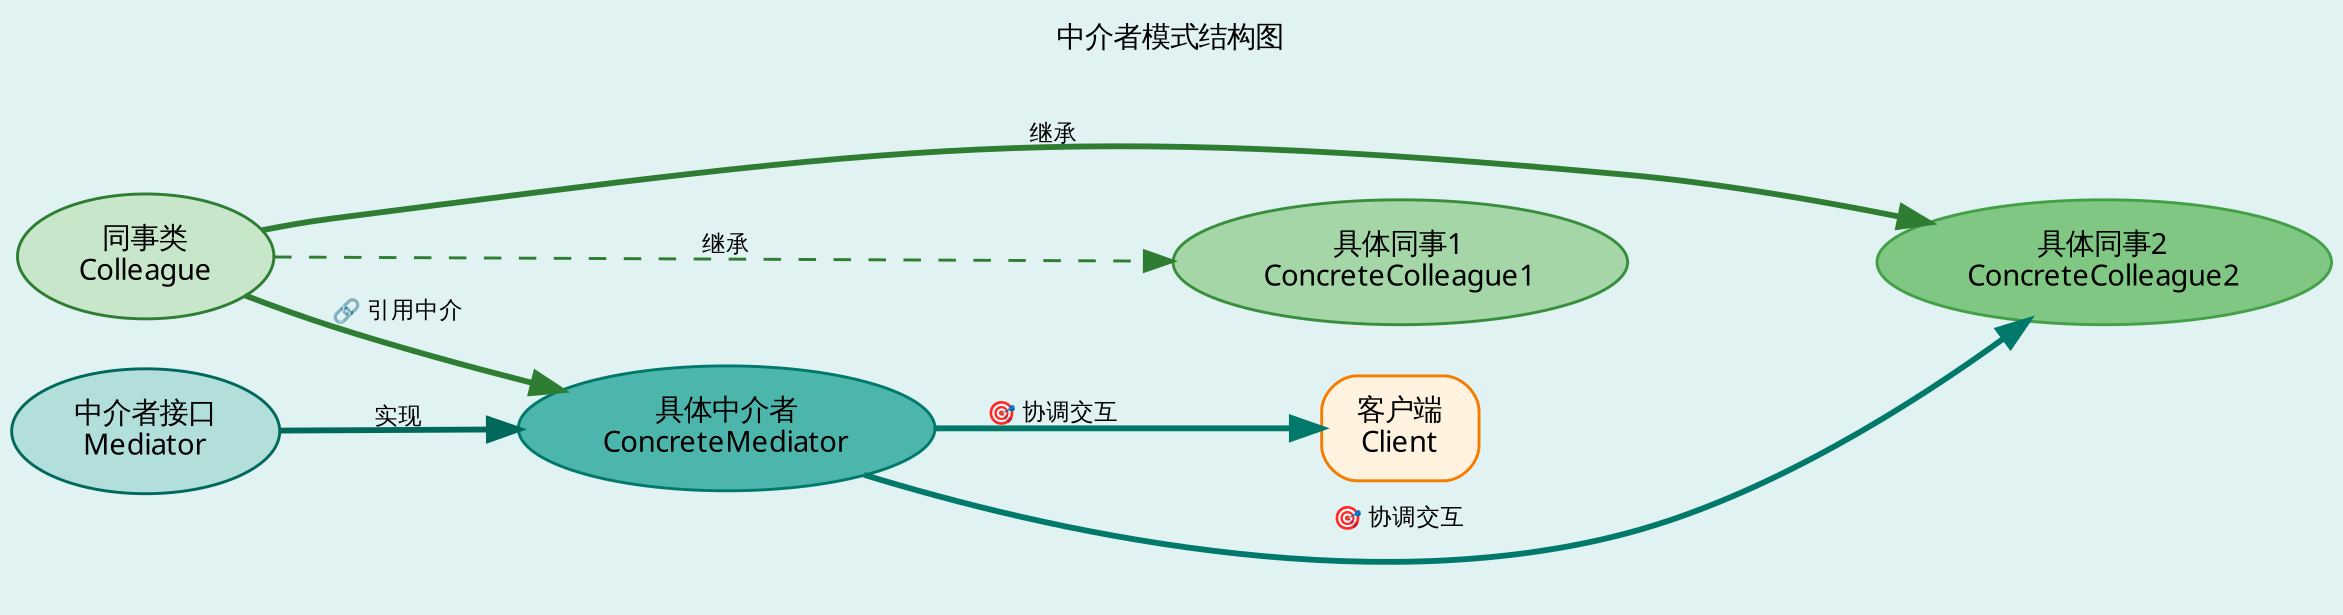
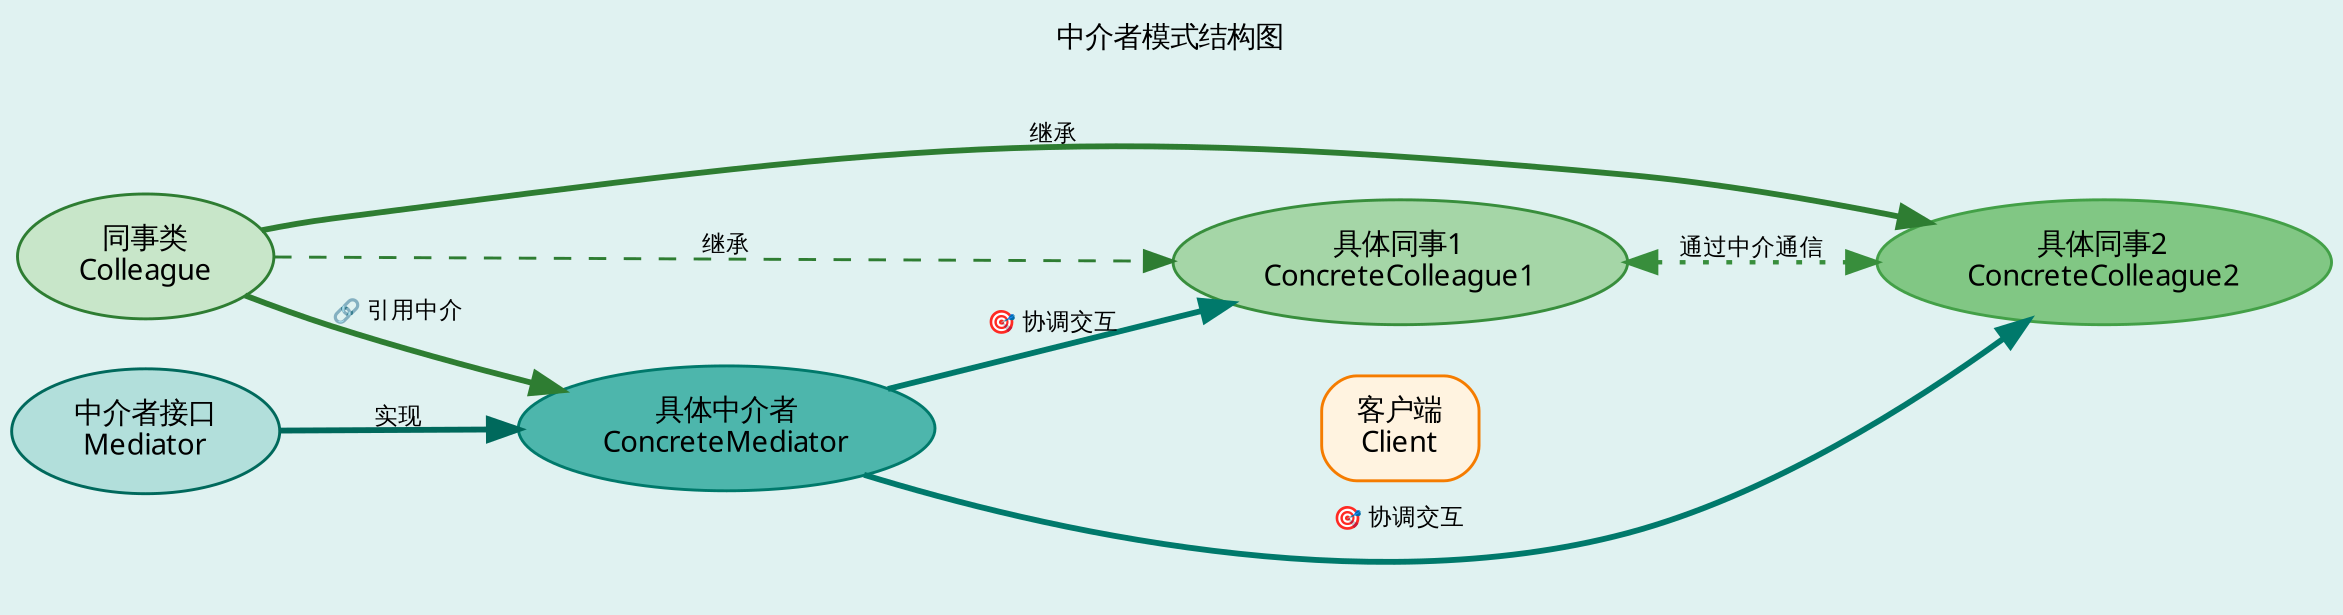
edge "具体同事1 ConcreteColleague1" -- "具体同事2 ConcreteColleague2": added, label "通过中介通信"
edge "具体中介者 ConcreteMediator" -> "客户端 Client": now "具体中介者 ConcreteMediator" -> "具体同事1 ConcreteColleague1"
